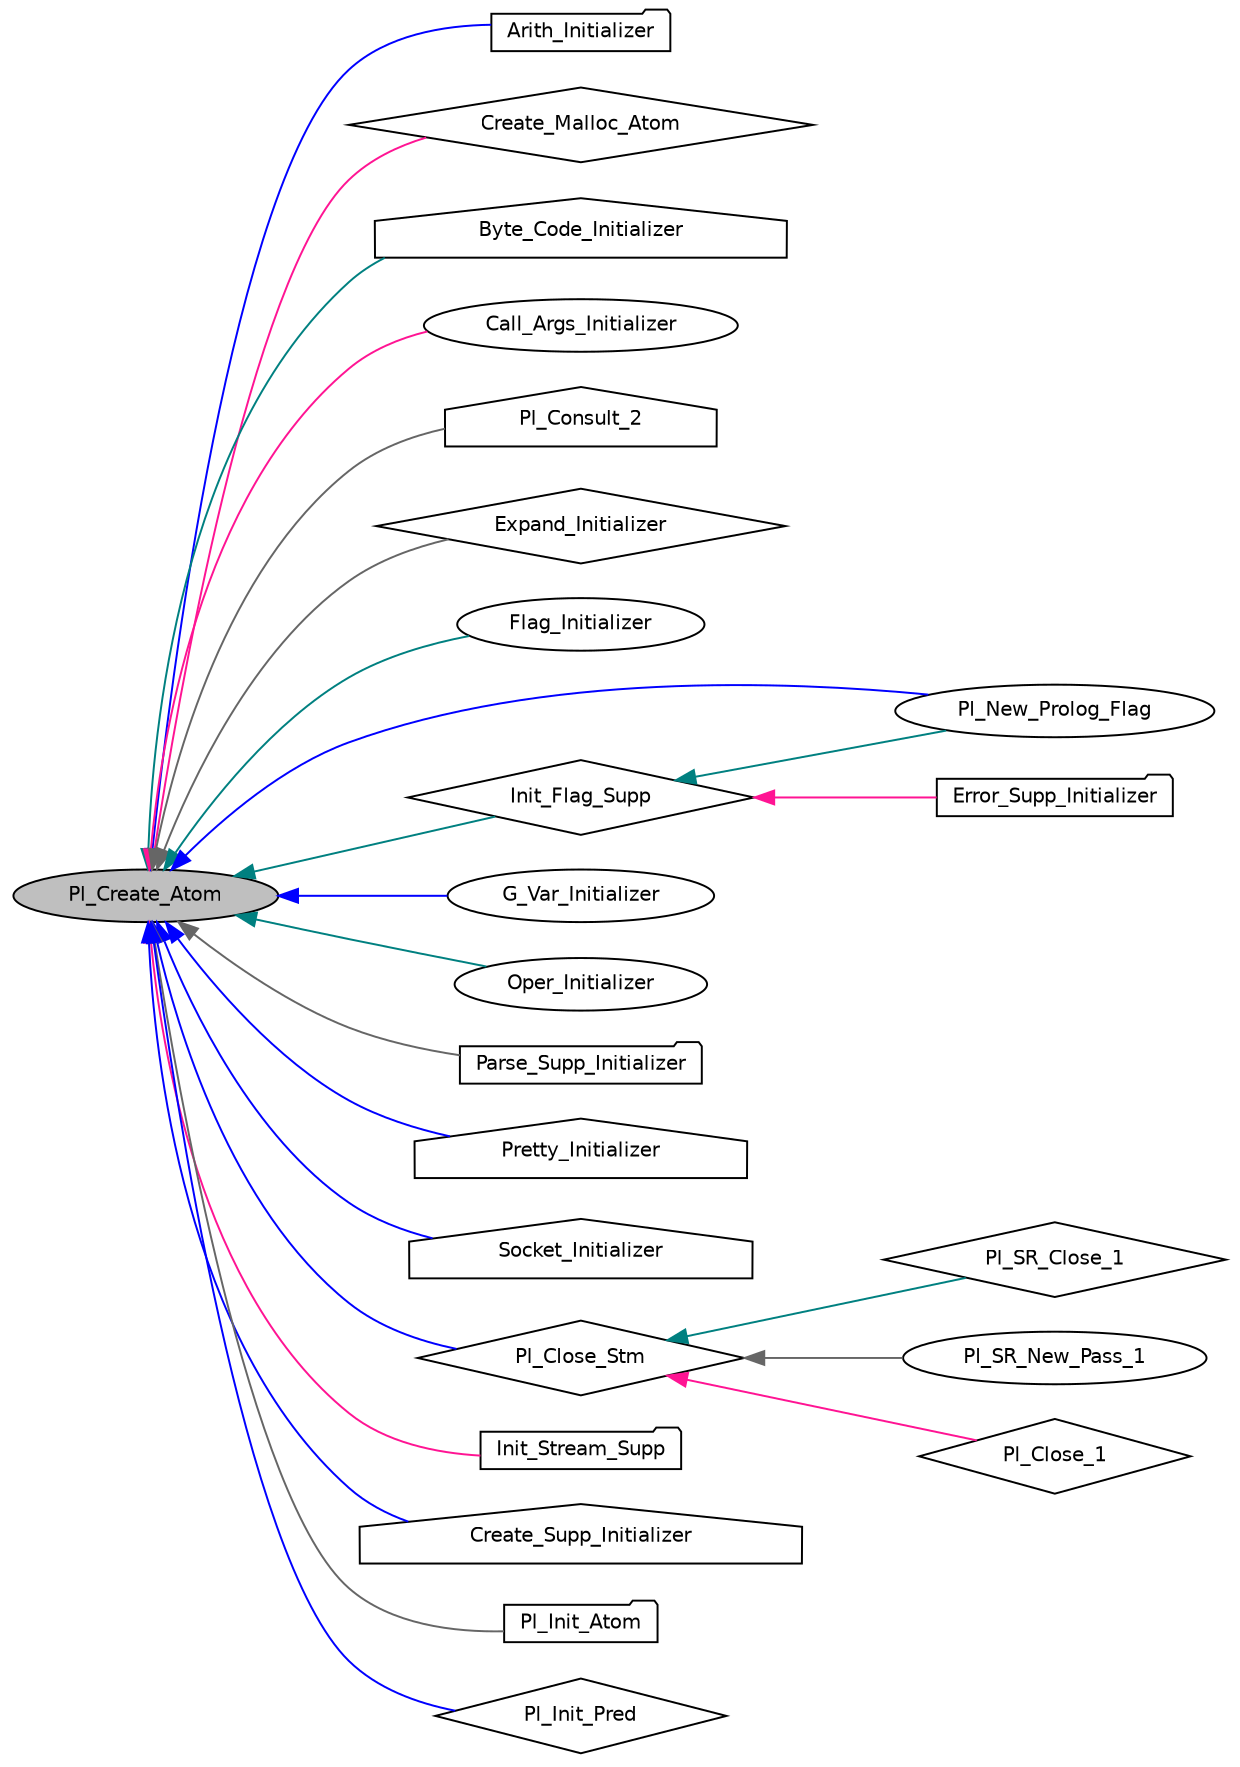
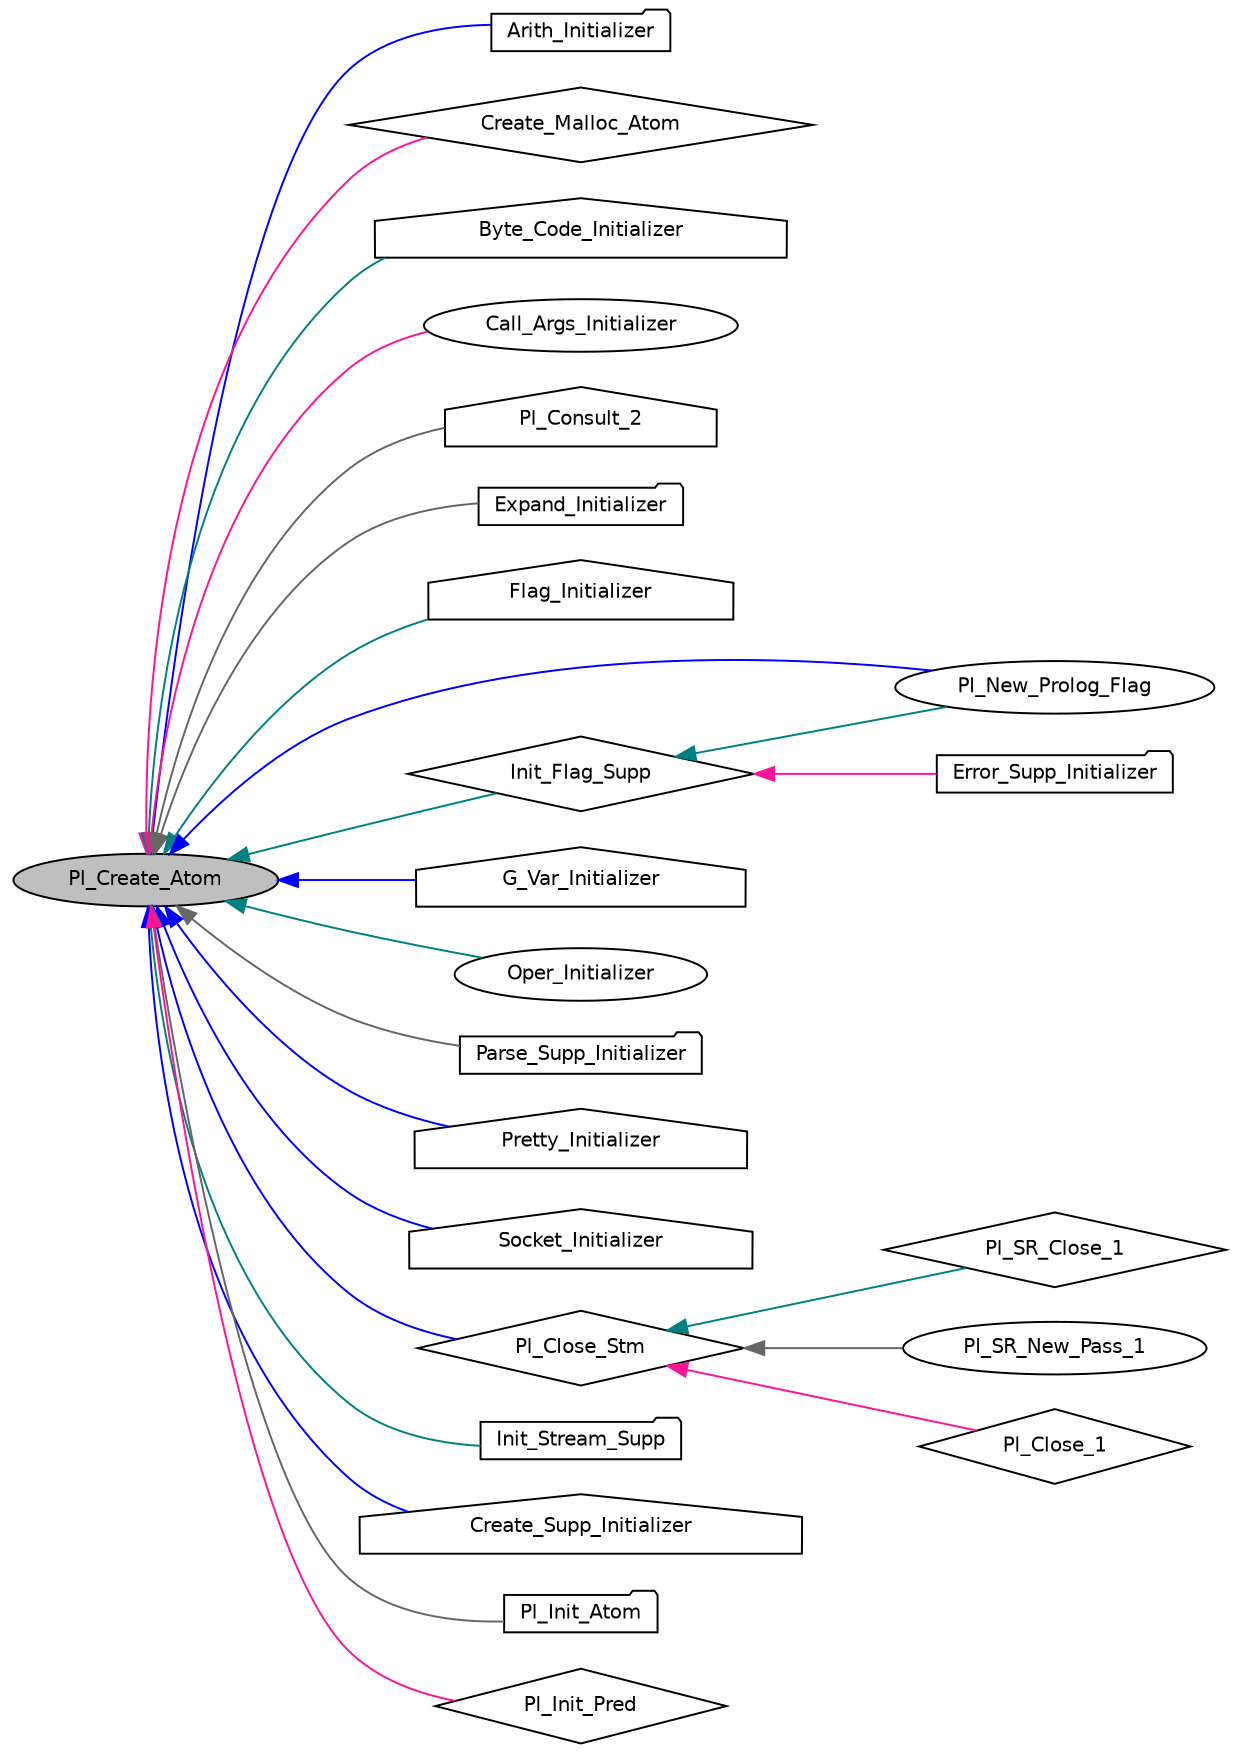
node "Expand_Initializer": shape diamond -> folder
node "Flag_Initializer": shape ellipse -> house
node "G_Var_Initializer": shape ellipse -> house
edge "Init_Stream_Supp" -> "Pl_Create_Atom": color deeppink -> teal
edge "Pl_Init_Pred" -> "Pl_Create_Atom": color blue -> deeppink
